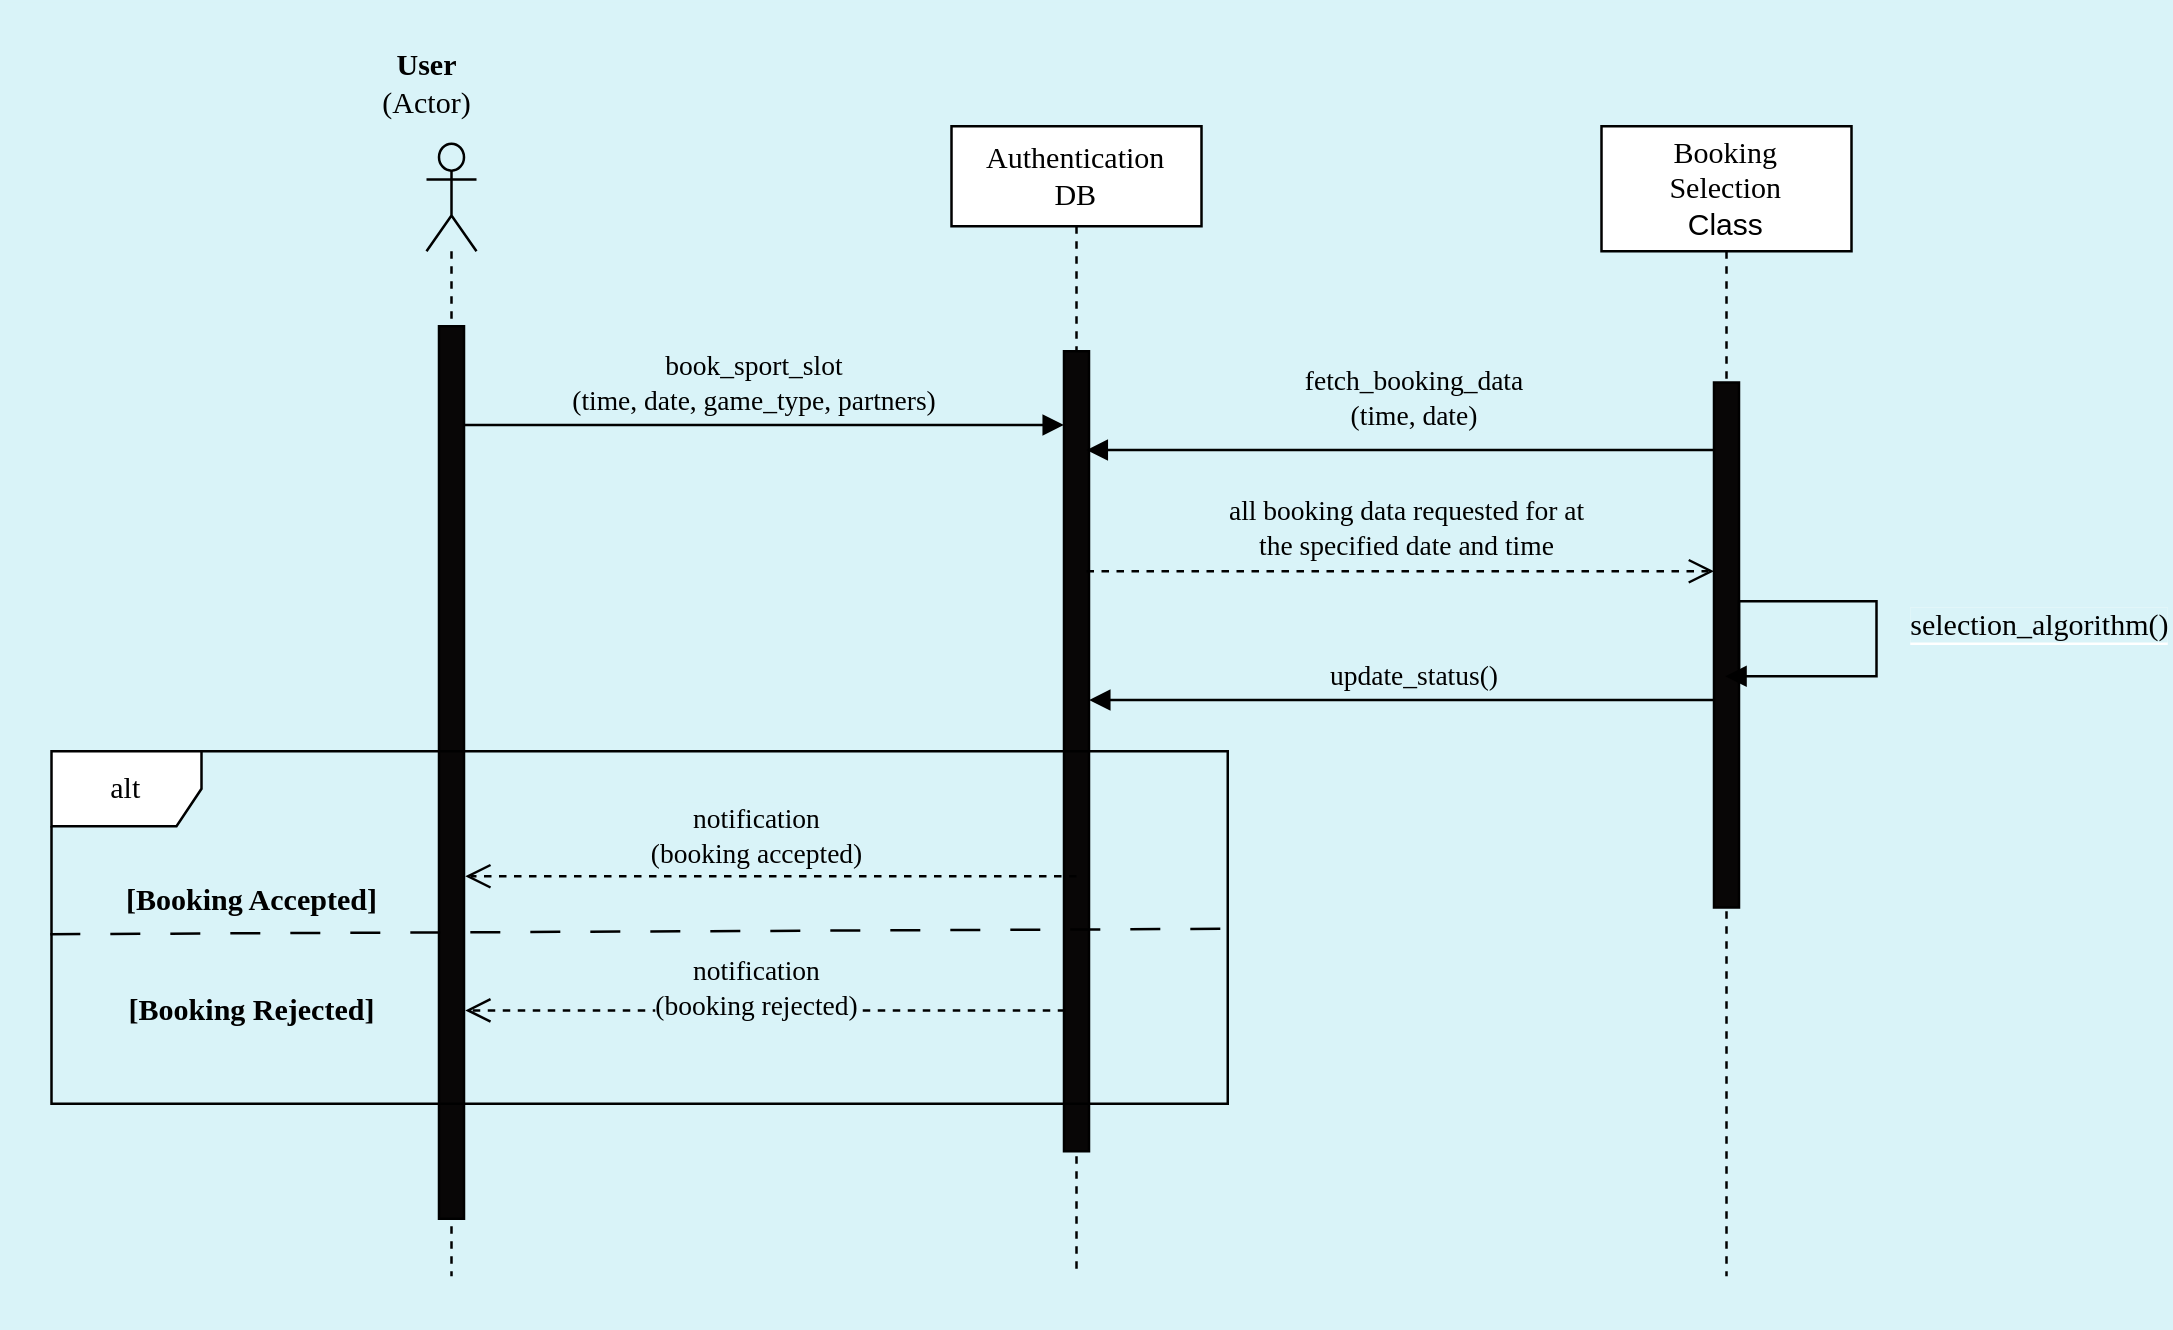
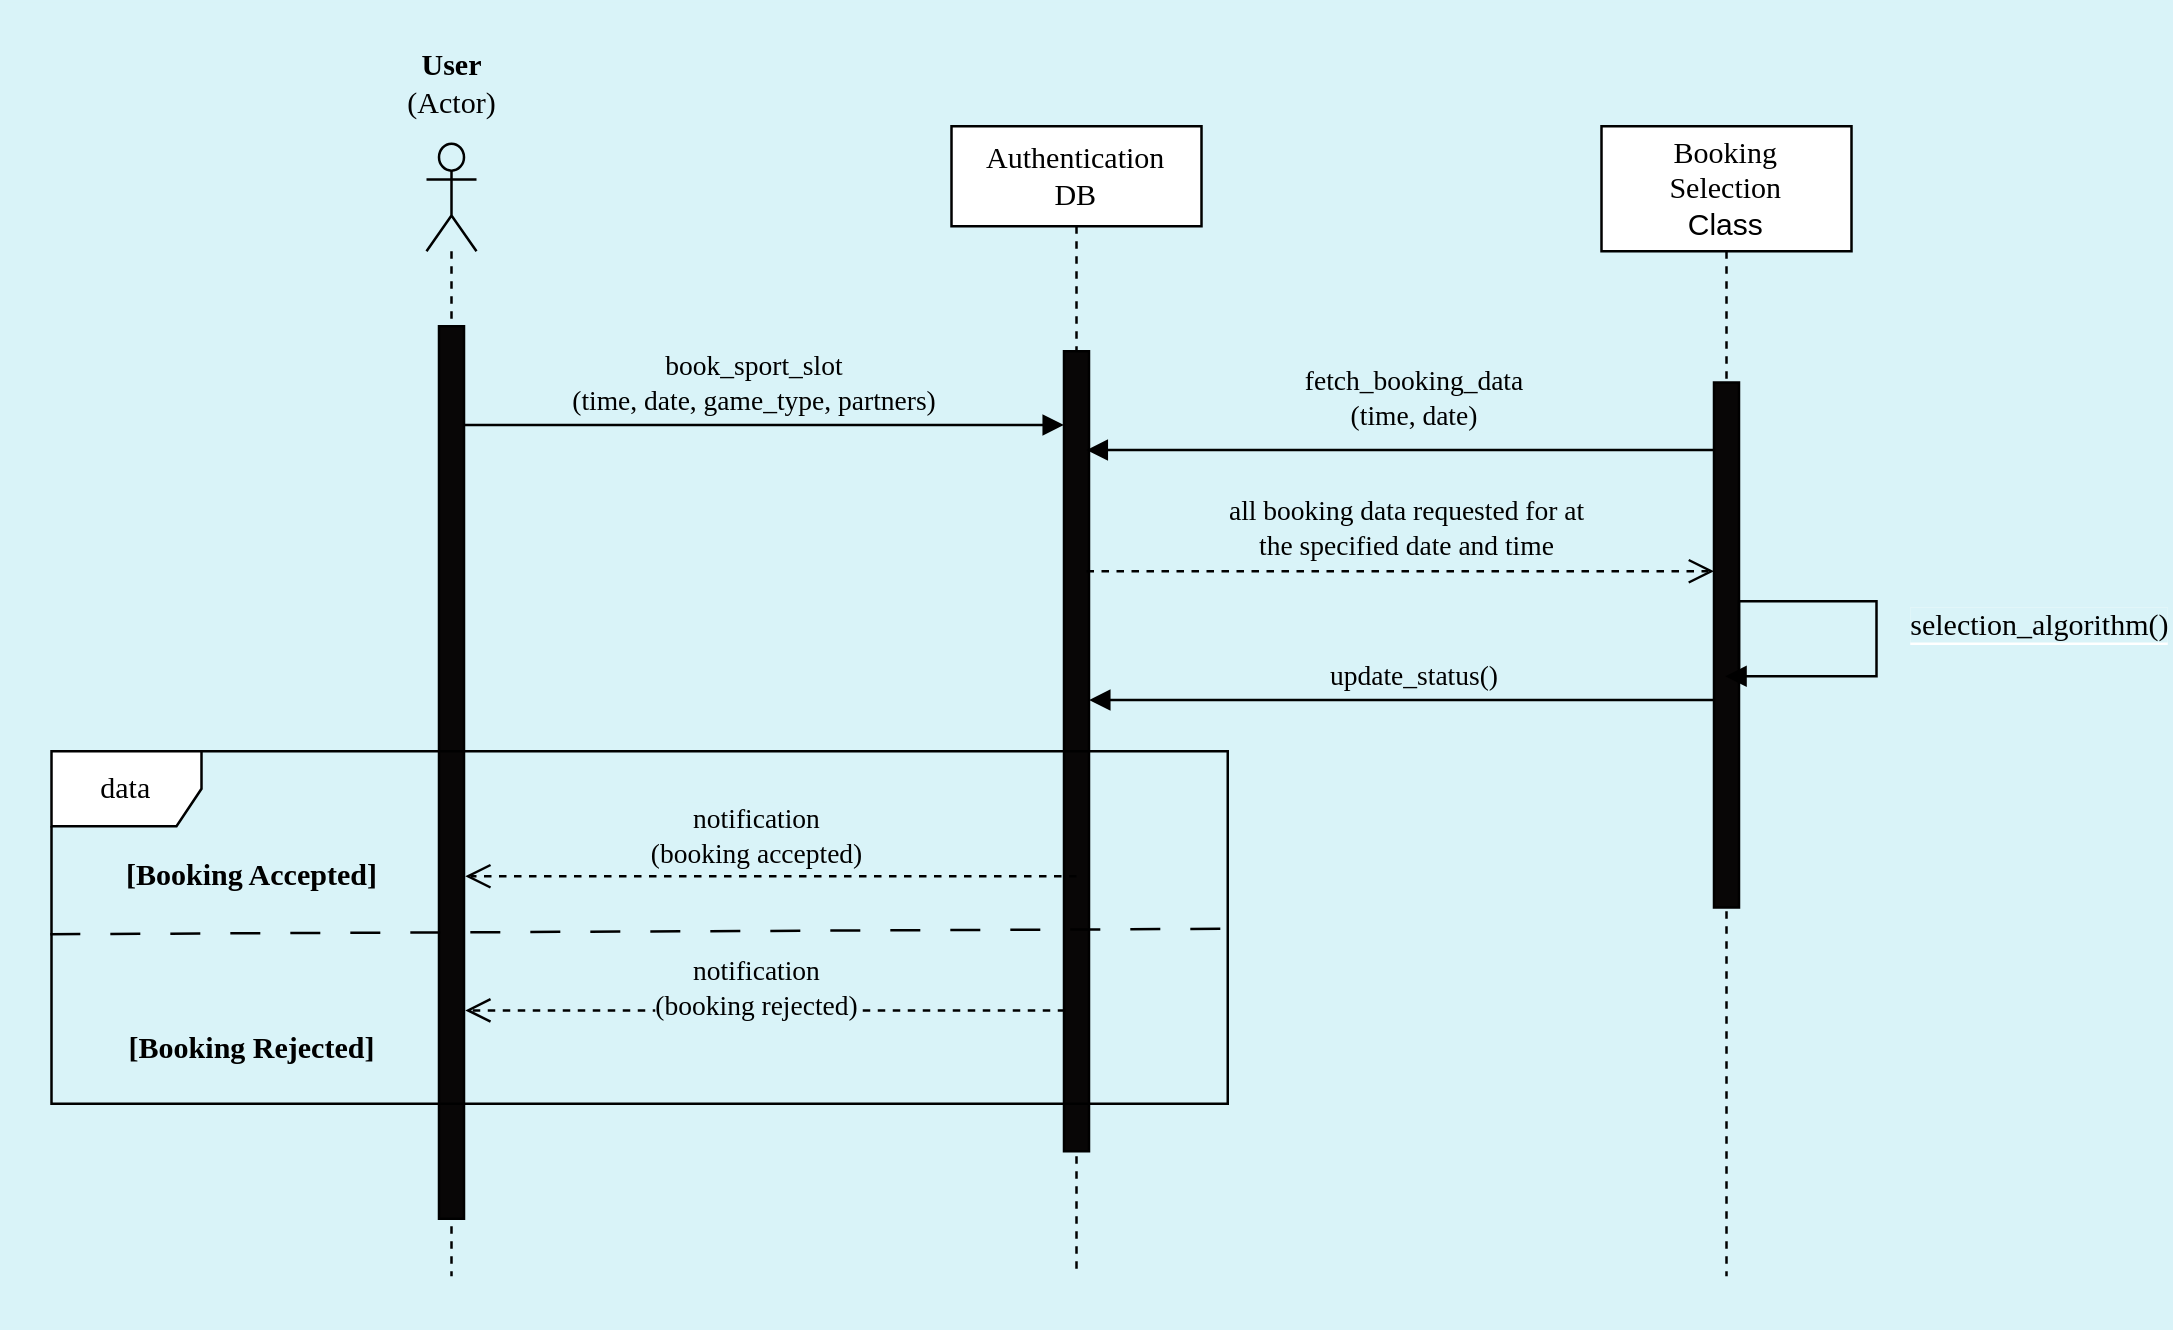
node "User (Actor)": moved (426, 84) -> (451, 84)
node "alt": label "alt" -> "data"
node "[Booking Accepted]": moved (251, 901) -> (251, 876)
node "[Booking Rejected]": moved (251, 1011) -> (251, 1049)
